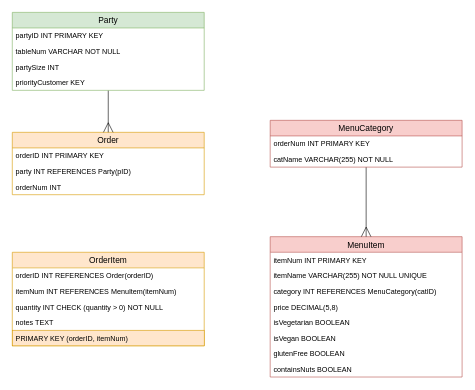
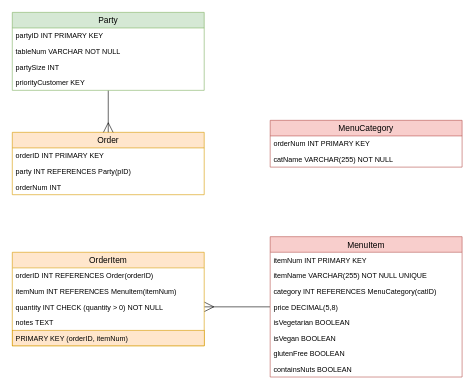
edge "MenuCategory" -> "MenuItem": removed
edge "MenuItem" -> "quantity INT CHECK (quantity > 0) NOT NULL": added
